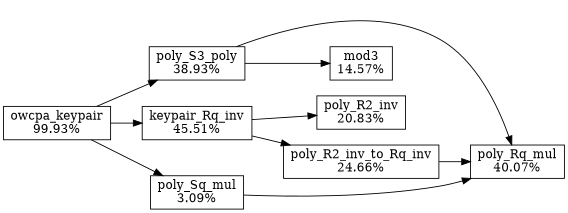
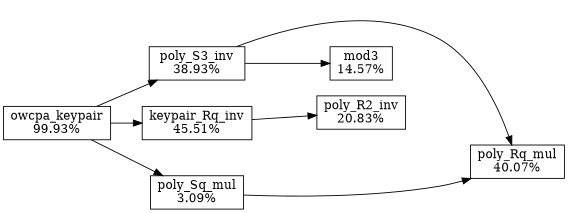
node "poly_S3_poly 38.93%": label "poly_S3_poly 38.93%" -> "poly_S3_inv 38.93%"
node "poly_R2_inv_to_Rq_inv 24.66%": removed
